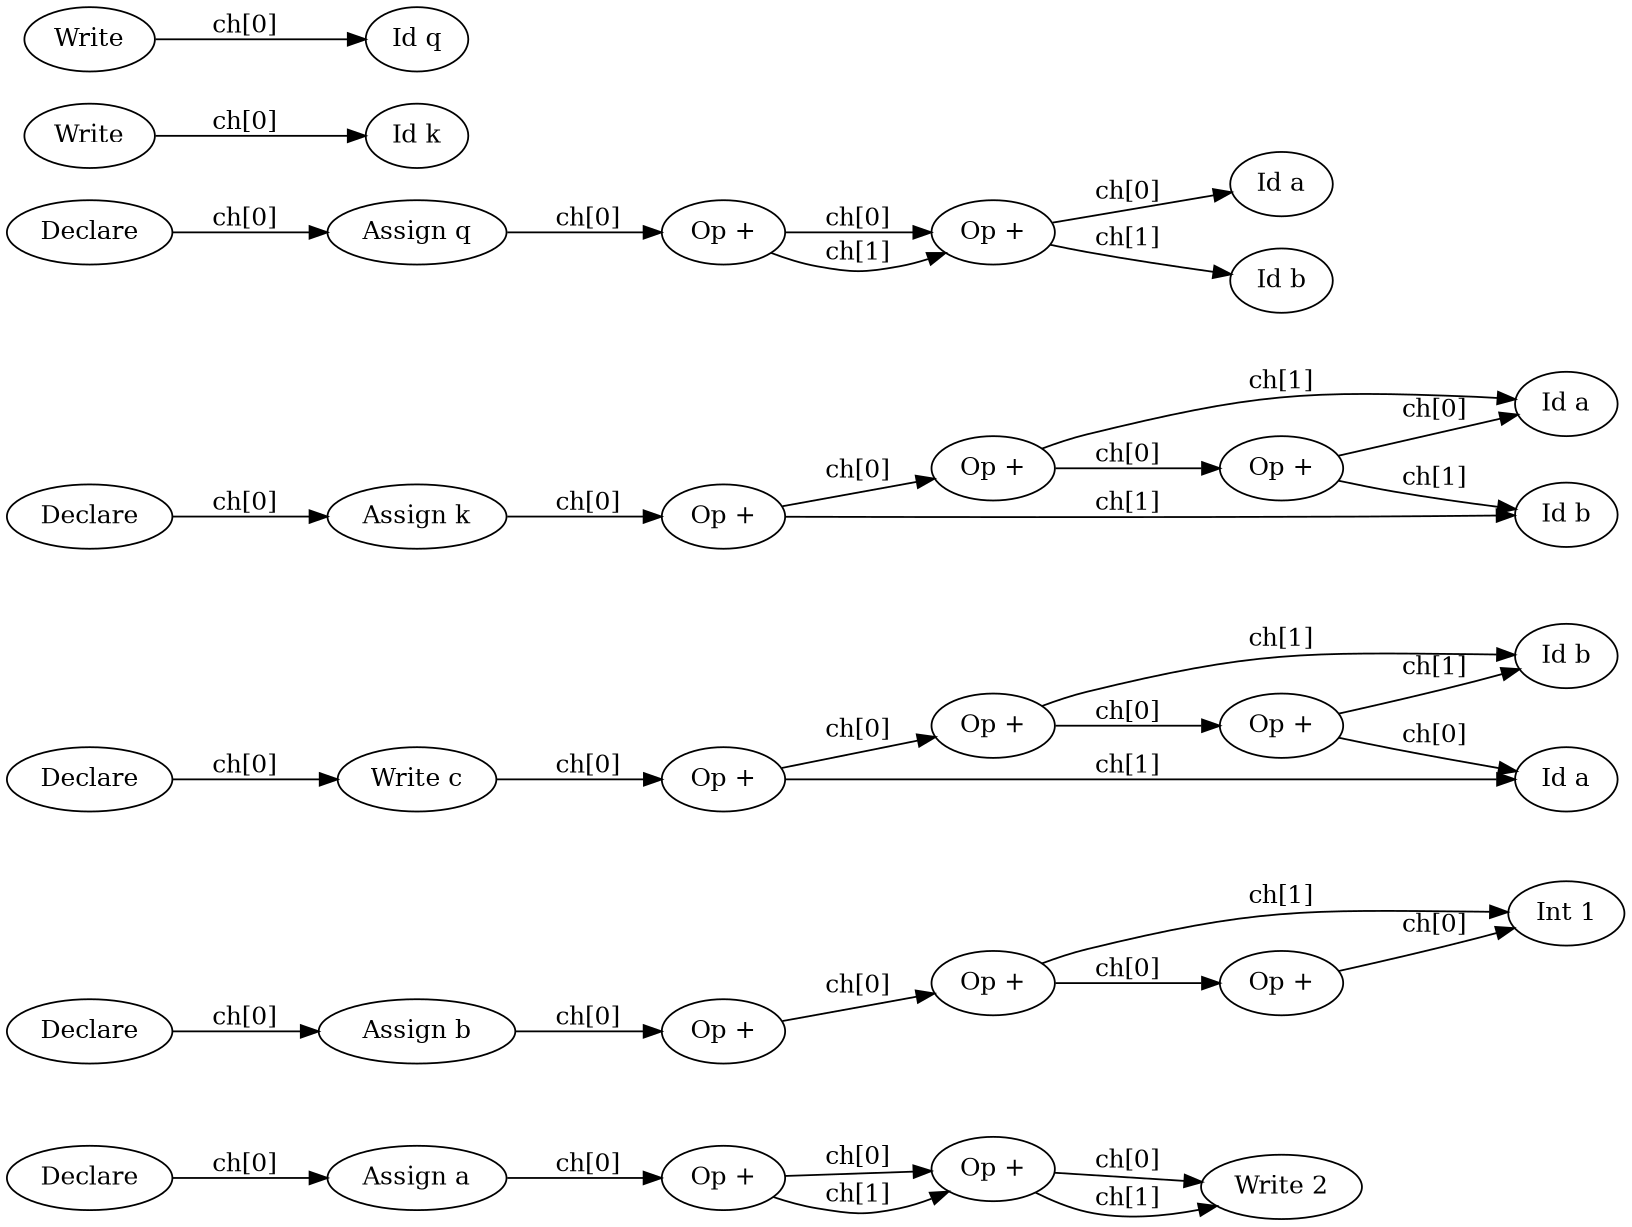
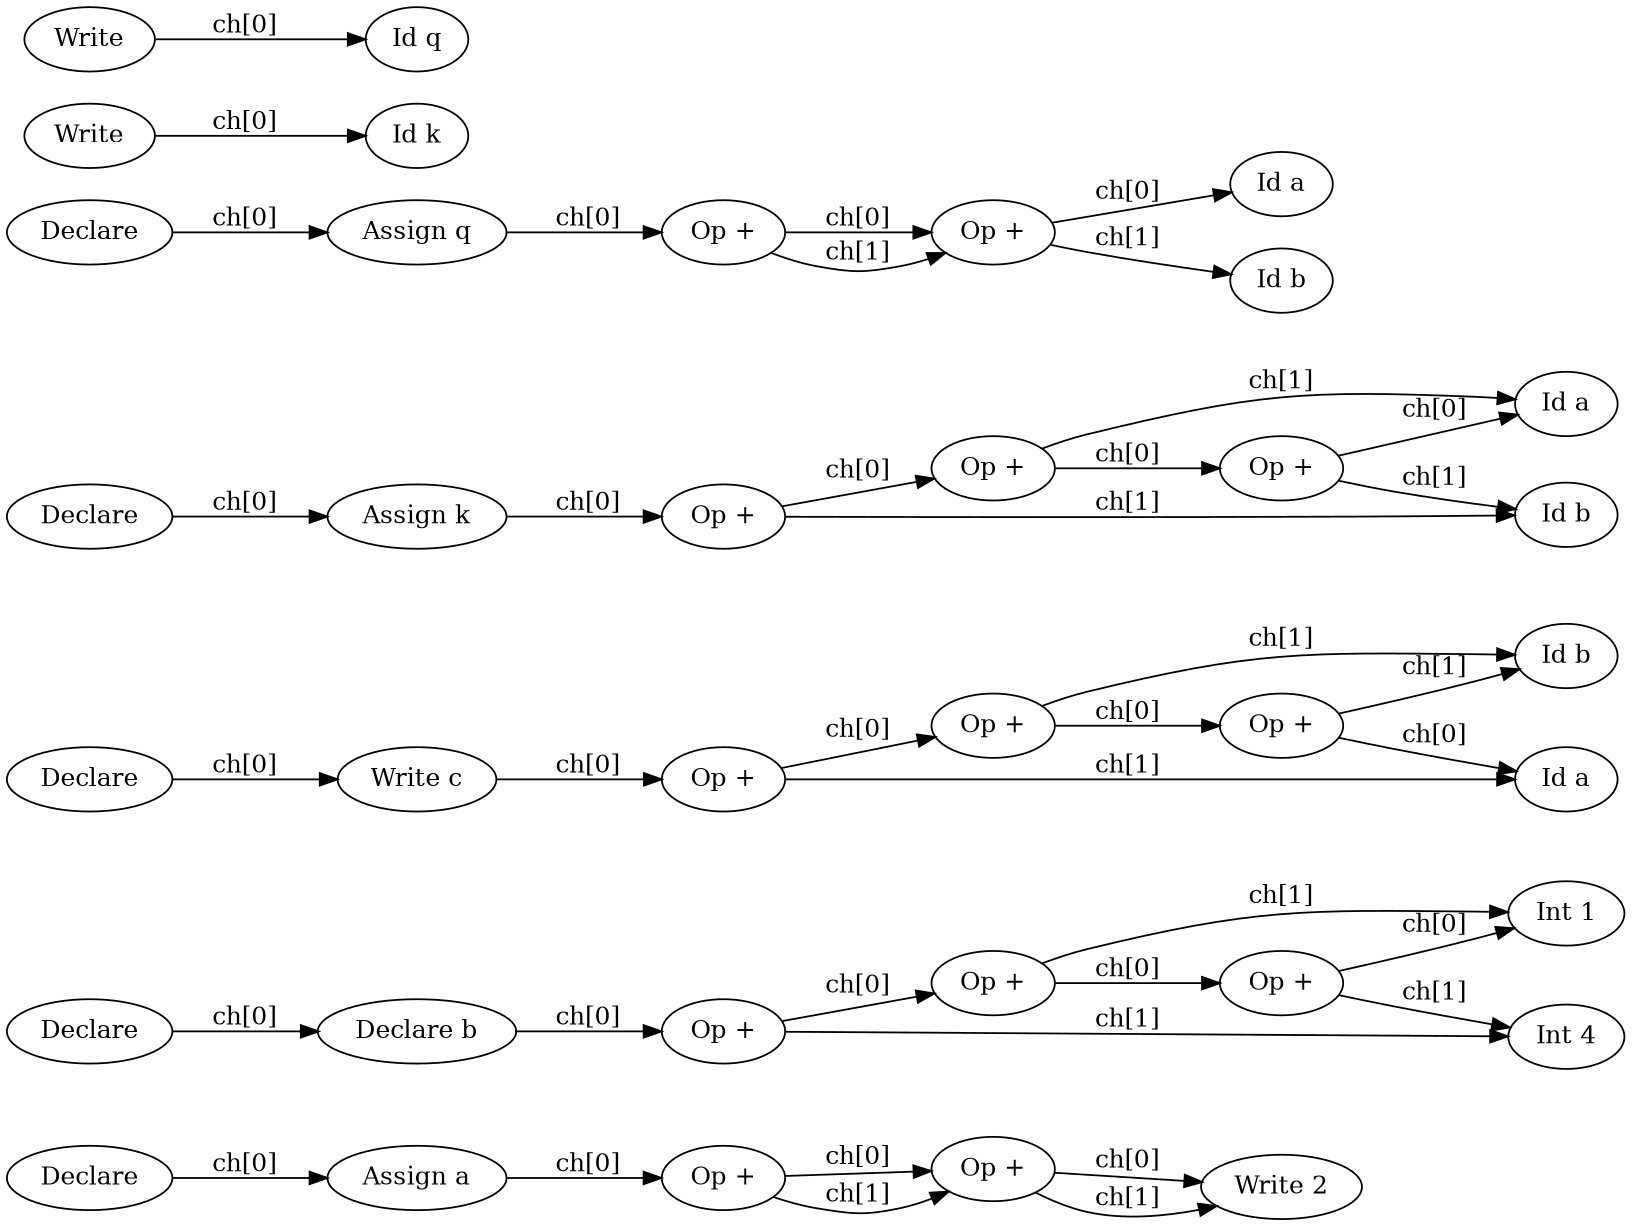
node "Assign b": label "Assign b" -> "Declare b"
node "Int 4": added
